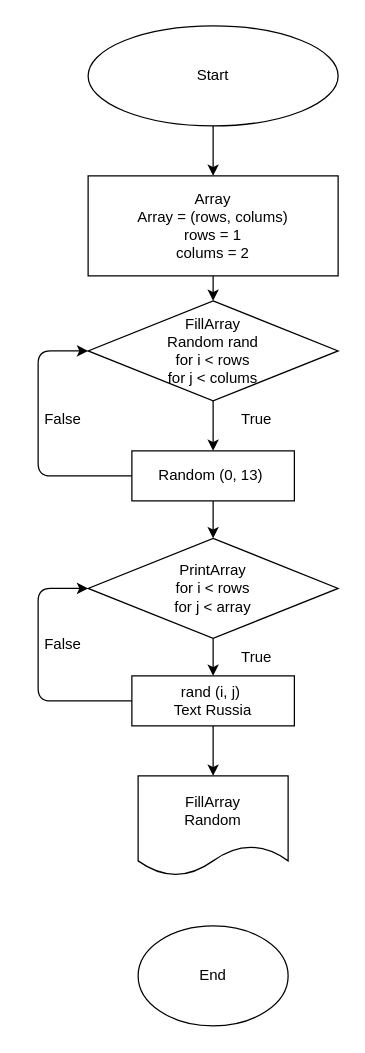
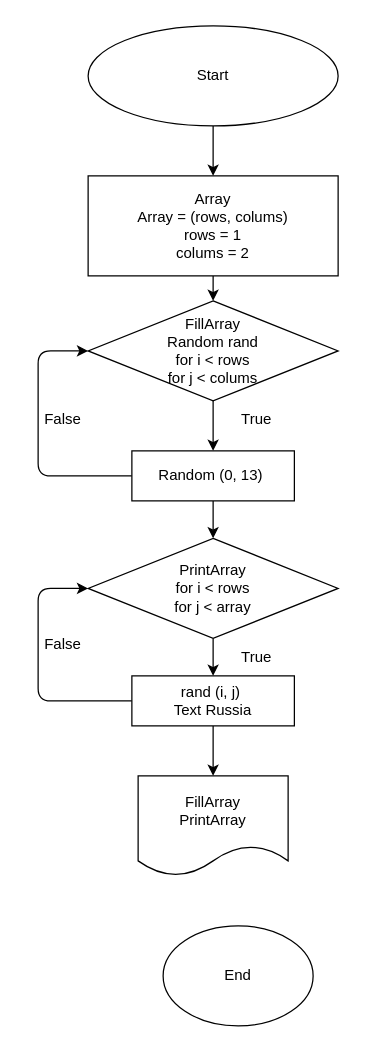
node "FillArray Random": label "FillArray Random" -> "FillArray PrintArray"
node "End": moved (213, 976) -> (238, 976)
